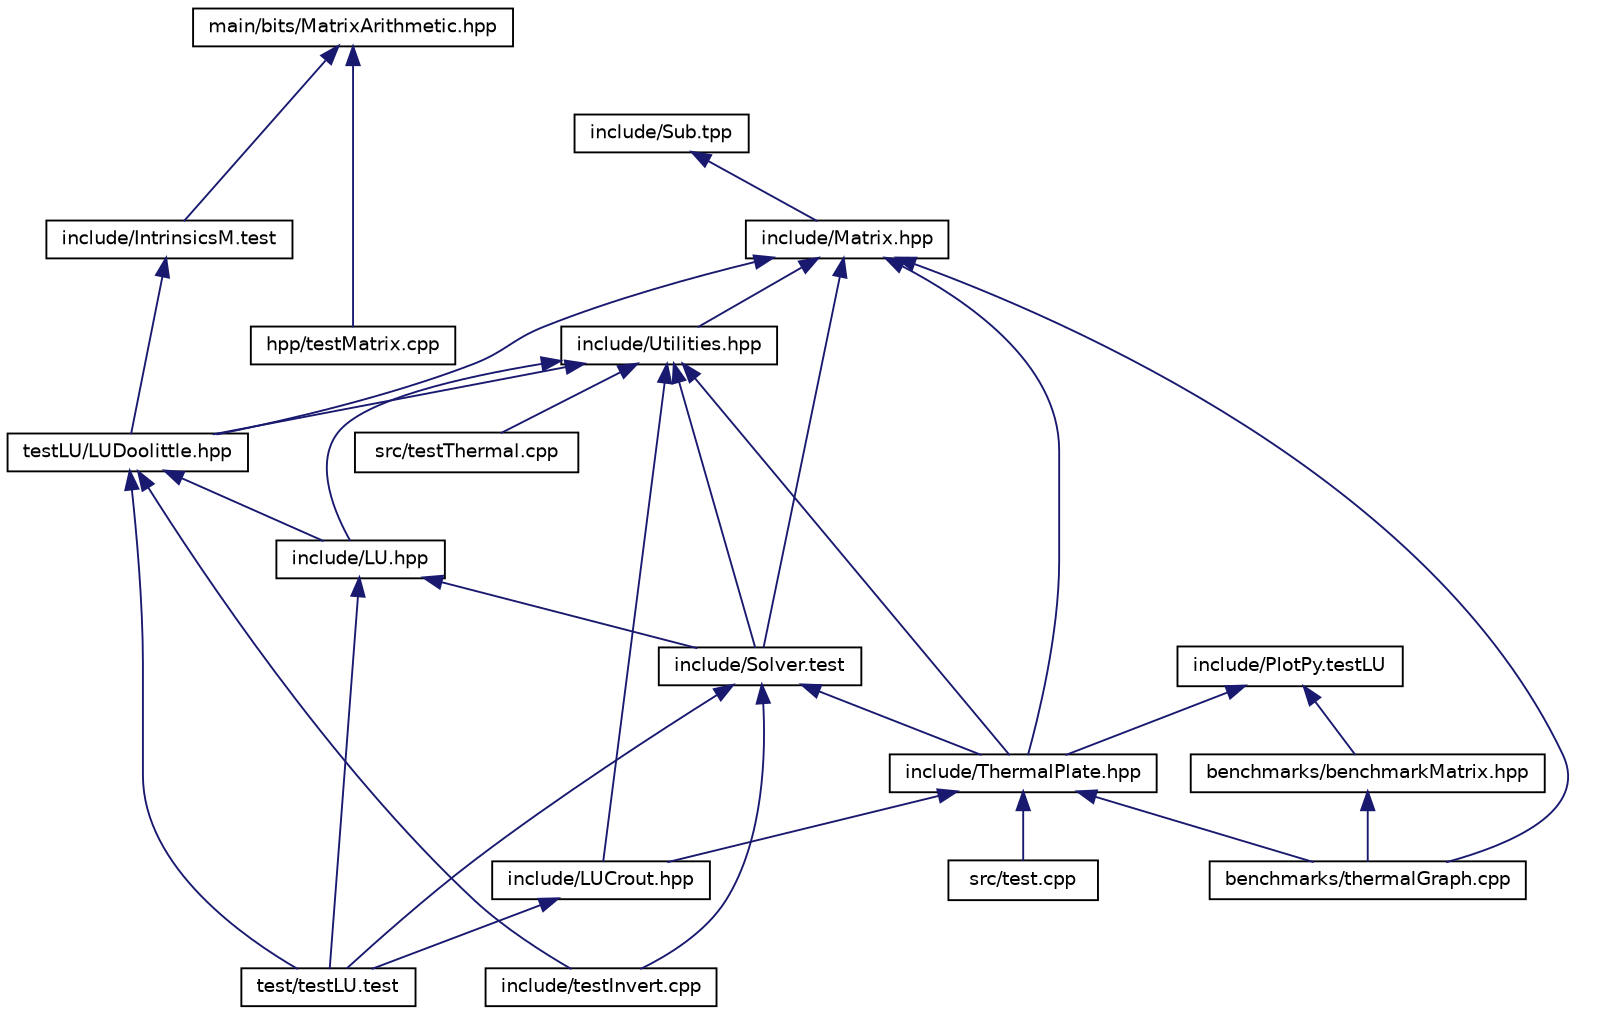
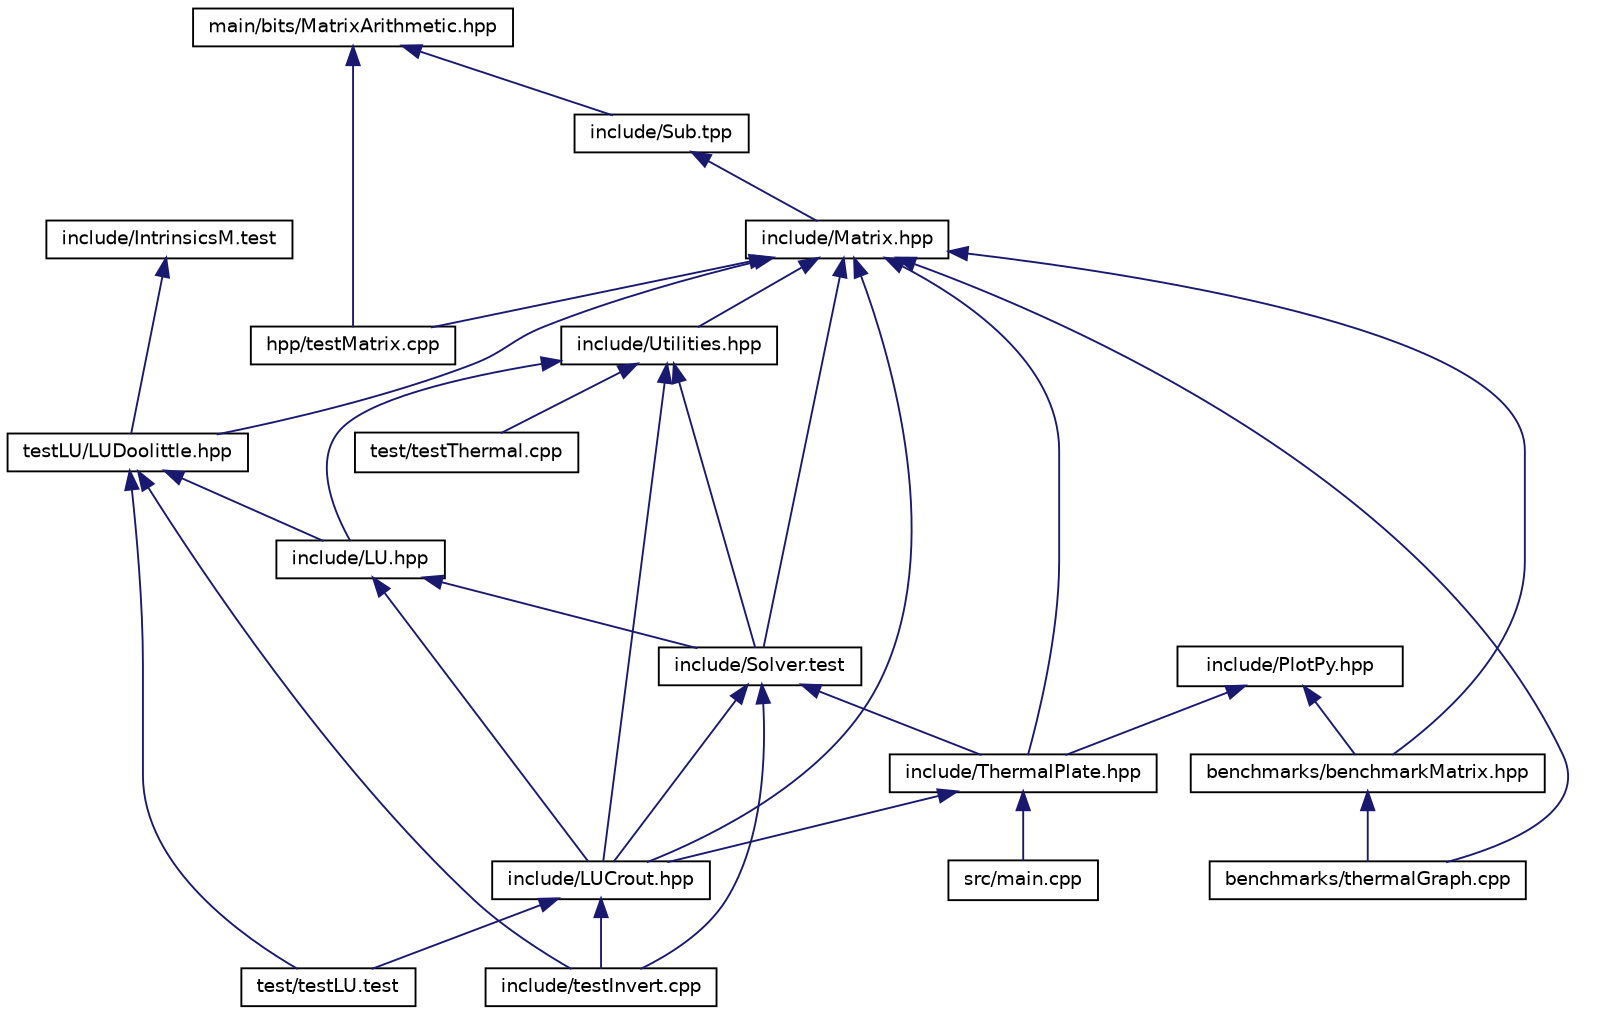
edge "include/IntrinsicsM.test" -> "main/bits/MatrixArithmetic.hpp": now "include/Sub.tpp" -> "main/bits/MatrixArithmetic.hpp"
edge "hpp/testMatrix.cpp" -> "include/Matrix.hpp": added
edge "benchmarks/benchmarkMatrix.hpp" -> "include/Matrix.hpp": added
edge "testLU/LUDoolittle.hpp" -> "include/Utilities.hpp": removed
node "src/testThermal.cpp": label "src/testThermal.cpp" -> "test/testThermal.cpp"
edge "include/ThermalPlate.hpp" -> "include/Utilities.hpp": removed
edge "include/LUCrout.hpp" -> "include/Matrix.hpp": added
node "include/PlotPy.testLU": label "include/PlotPy.testLU" -> "include/PlotPy.hpp"
edge "test/testLU.test" -> "include/LU.hpp": now "include/LUCrout.hpp" -> "include/LU.hpp"
edge "test/testLU.test" -> "include/Solver.test": now "include/LUCrout.hpp" -> "include/Solver.test"
edge "benchmarks/thermalGraph.cpp" -> "include/ThermalPlate.hpp": removed
node "src/test.cpp": label "src/test.cpp" -> "src/main.cpp"
edge "include/testInvert.cpp" -> "include/LUCrout.hpp": added
